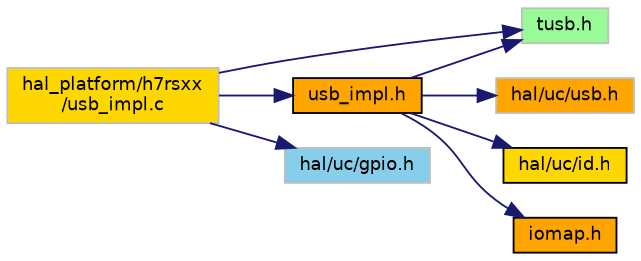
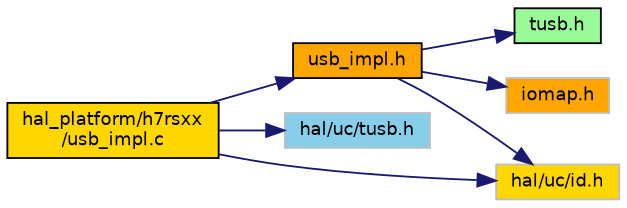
node "tusb.h": color grey75 -> black
edge "hal_platform/h7rsxx /usb_impl.c" -> "tusb.h": now "hal_platform/h7rsxx /usb_impl.c" -> "hal/uc/id.h"
node "hal_platform/h7rsxx /usb_impl.c": color grey75 -> black
node "hal/uc/usb.h": removed
node "hal/uc/gpio.h": label "hal/uc/gpio.h" -> "hal/uc/tusb.h"
node "hal/uc/id.h": color black -> grey75
node "iomap.h": color black -> grey75
